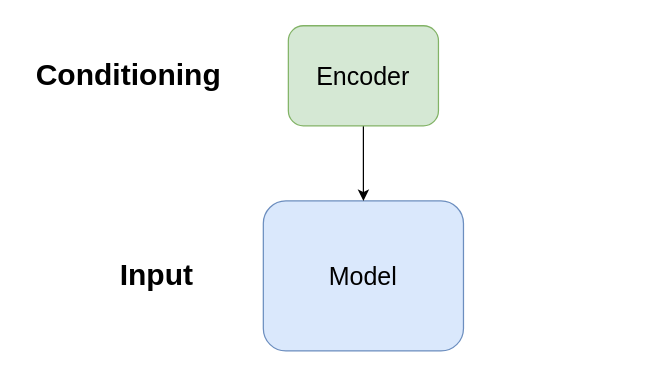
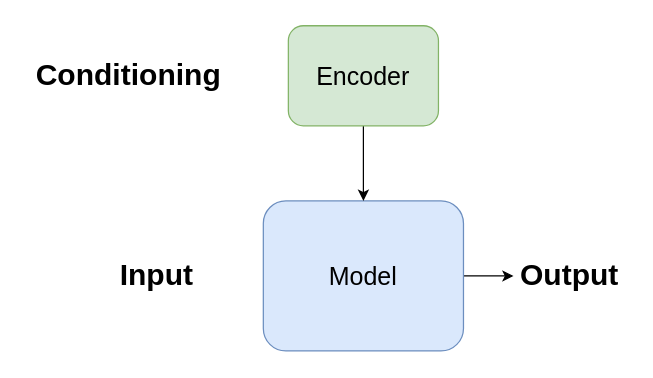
edge "Model" -> "Output": added
node "Output": added
